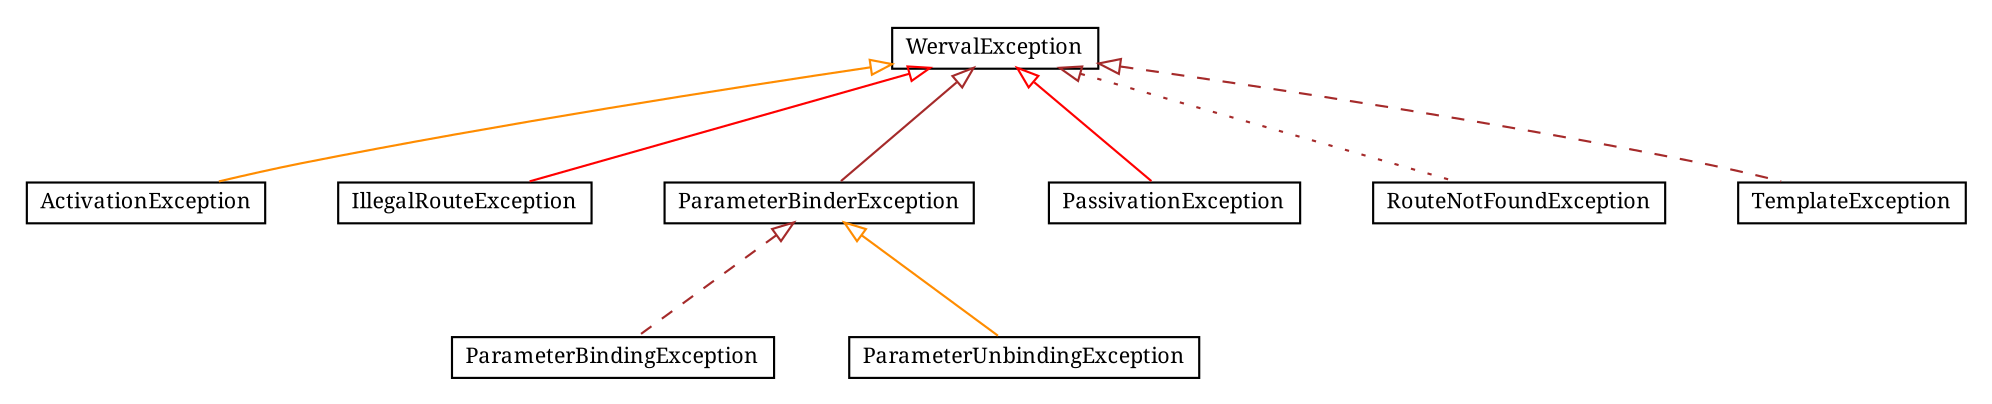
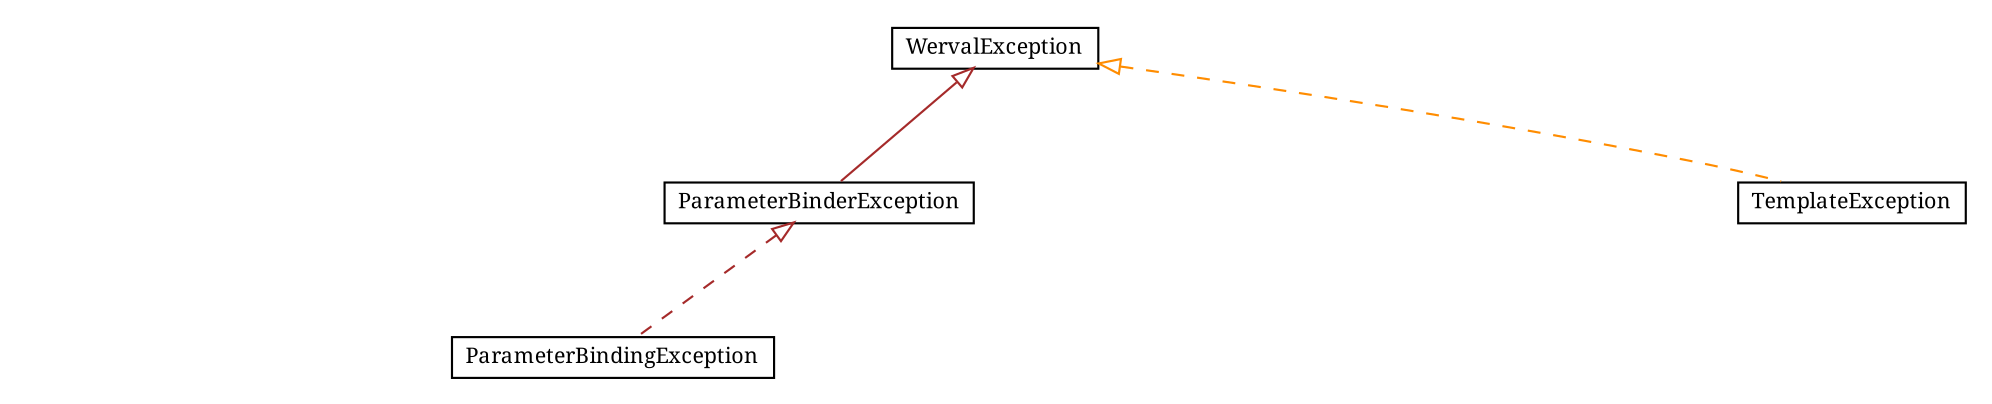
edge "TemplateException" -> "WervalException": color brown -> darkorange
node "ActivationException": removed
node "IllegalRouteException": removed
node "PassivationException": removed
node "RouteNotFoundException": removed
node "ParameterUnbindingException": removed
